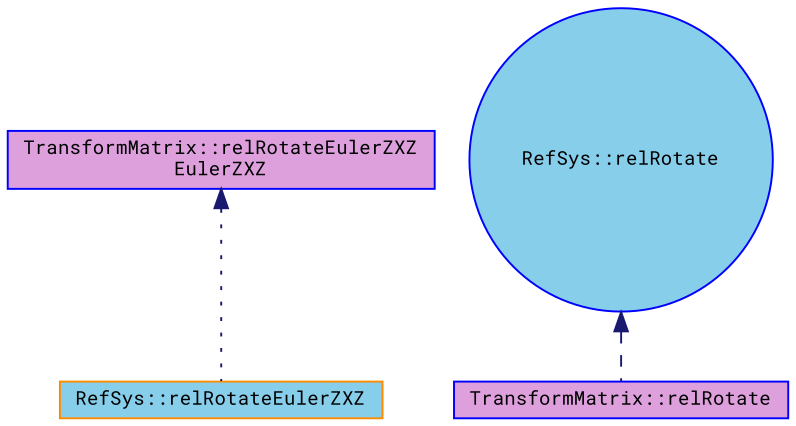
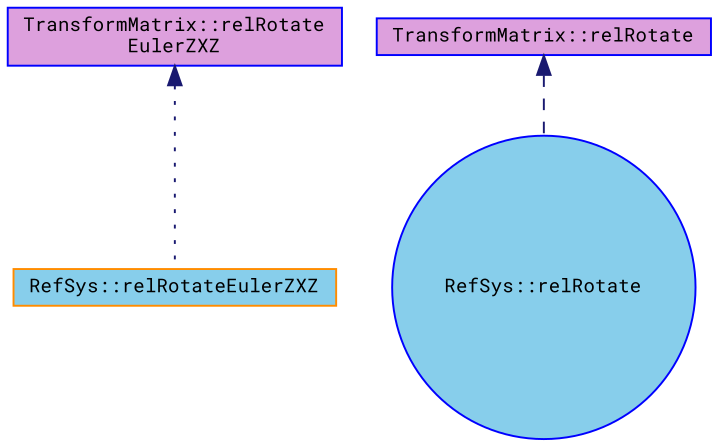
node "TransformMatrix::relRotateEulerZXZ EulerZXZ": label "TransformMatrix::relRotateEulerZXZ EulerZXZ" -> "TransformMatrix::relRotate EulerZXZ"
edge "TransformMatrix::relRotate" -> "RefSys::relRotate": reversed
